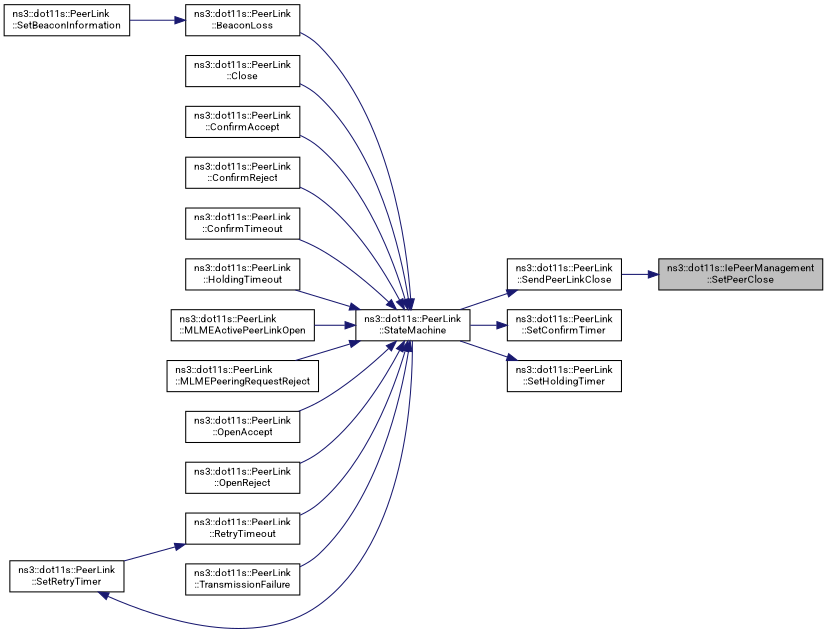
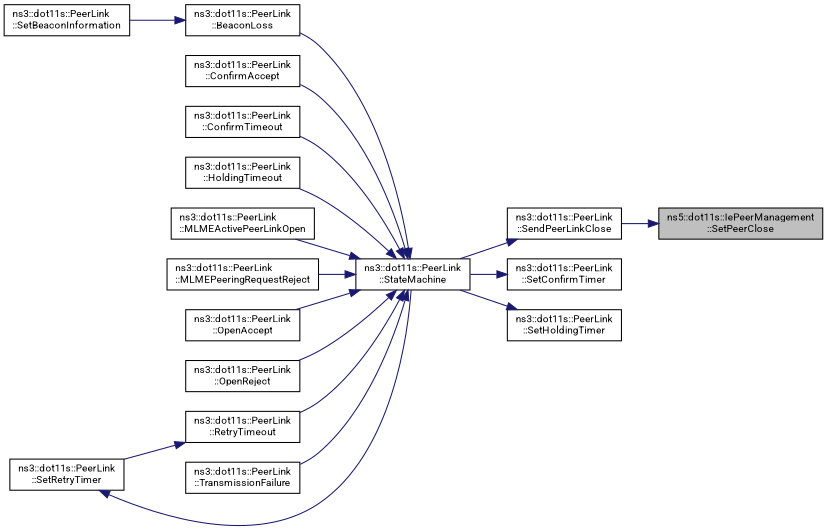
node "ns3::dot11s::PeerLink ::Close": removed
node "ns3::dot11s::PeerLink ::ConfirmReject": removed
node "ns3::dot11s::IePeerManagement ::SetPeerClose": label "ns3::dot11s::IePeerManagement ::SetPeerClose" -> "ns5::dot11s::IePeerManagement ::SetPeerClose"
